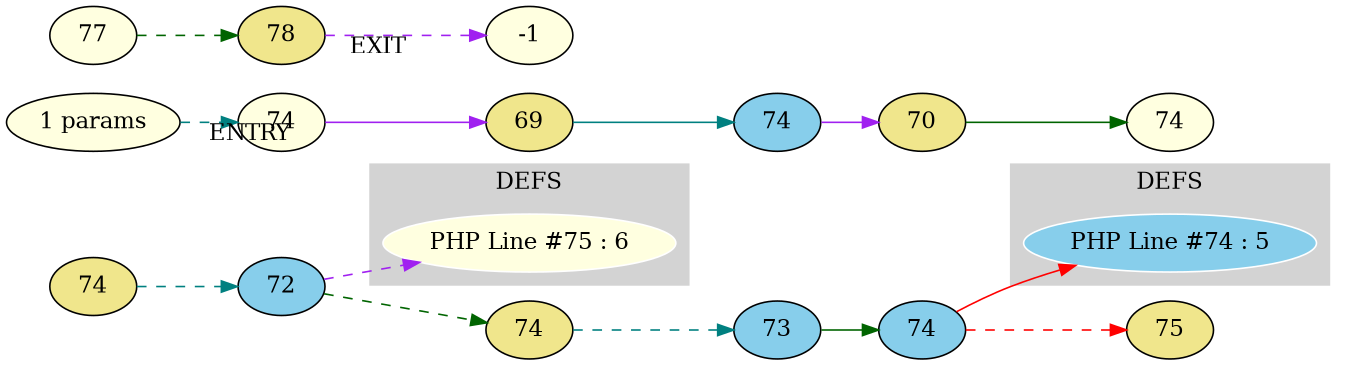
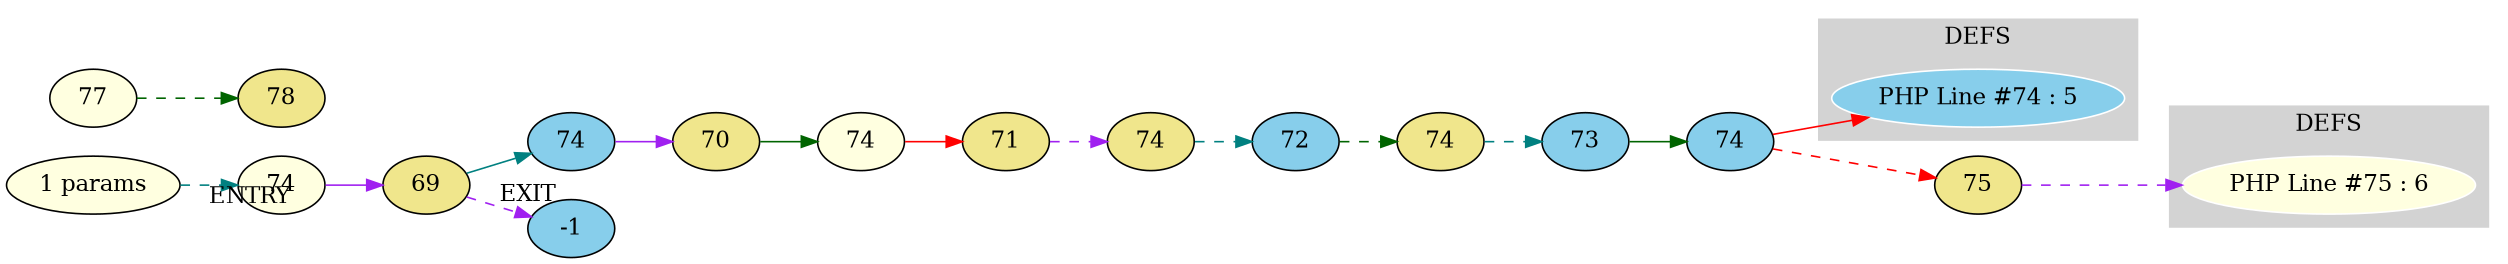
edge "78" -> "-1": now "69" -> "-1"
node "-1": fillcolor lightyellow -> skyblue
node "71": added
edge "72" -> "PHP Line #75 : 6": now "75" -> "PHP Line #75 : 6"
